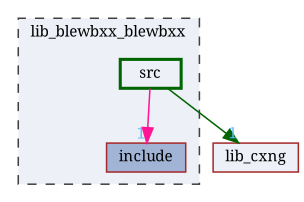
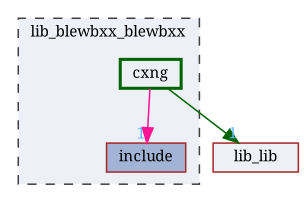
node "src": label "src" -> "cxng"
node "lib_cxng": label "lib_cxng" -> "lib_lib"
